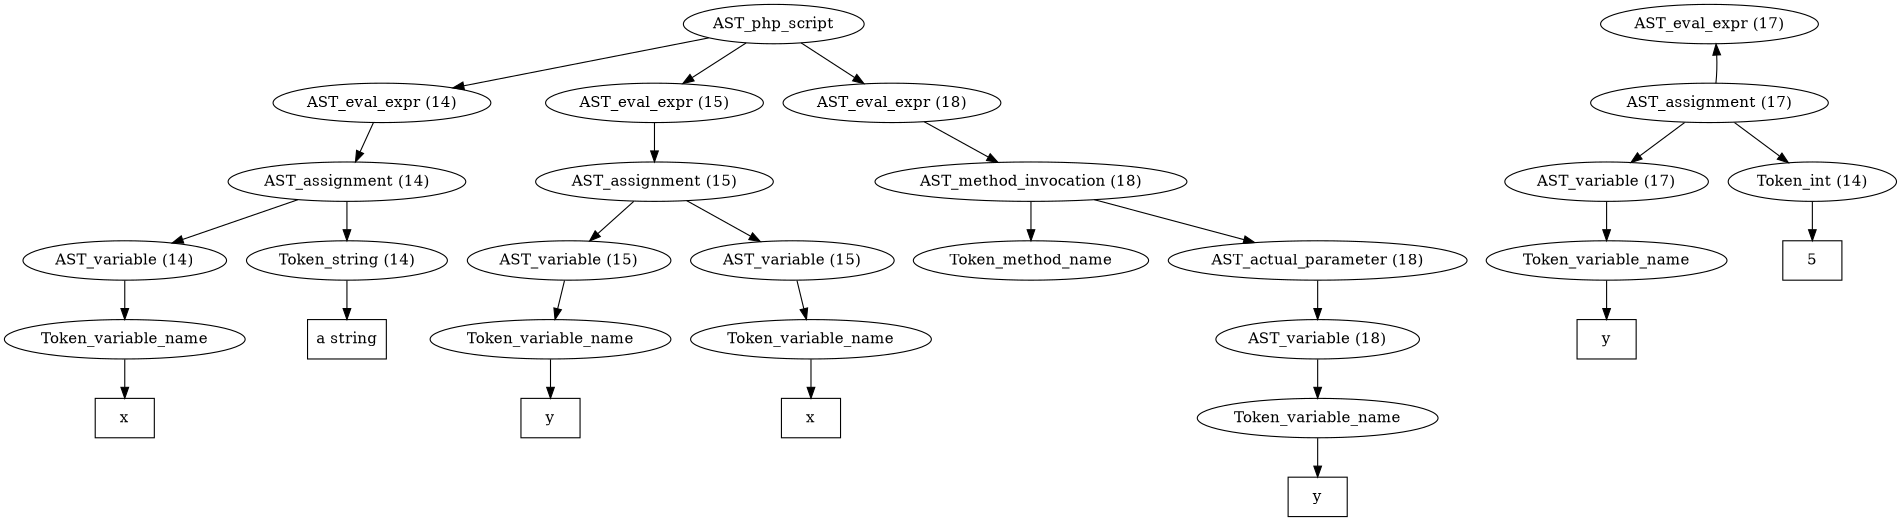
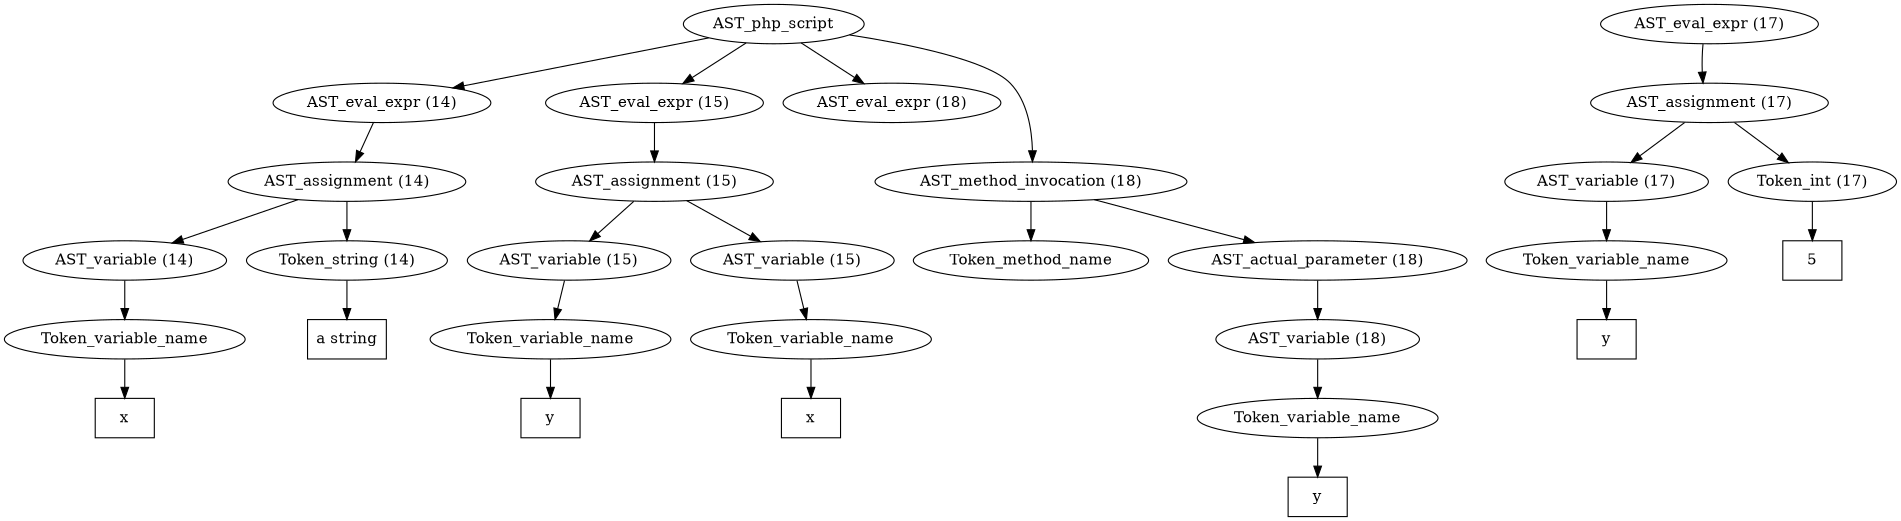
edge "AST_assignment (17)" -> "AST_eval_expr (17)": reversed
edge "AST_eval_expr (18)" -> "AST_method_invocation (18)": now "AST_php_script" -> "AST_method_invocation (18)"
node "Token_int (14)": label "Token_int (14)" -> "Token_int (17)"
